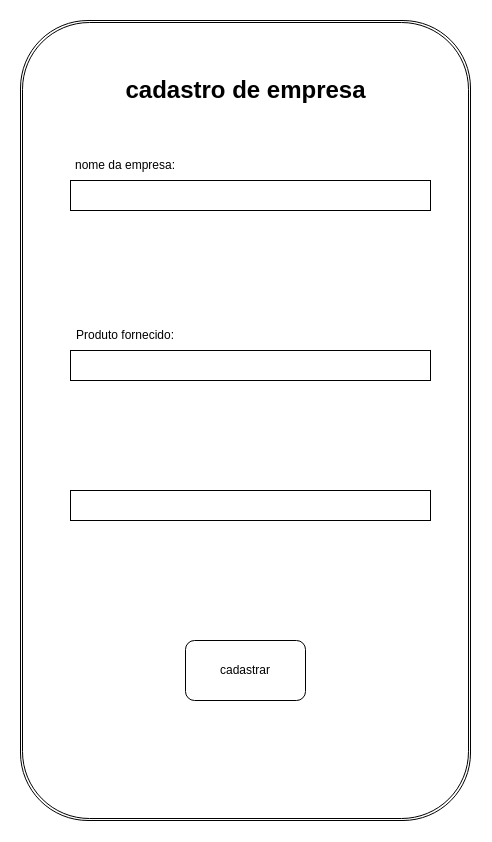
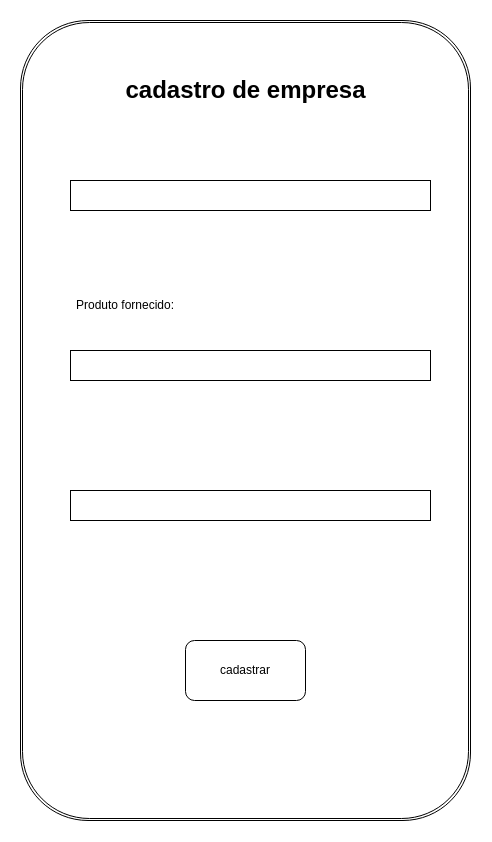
node "nome da empresa:": removed
node "Produto fornecido:": moved (126, 336) -> (126, 306)
